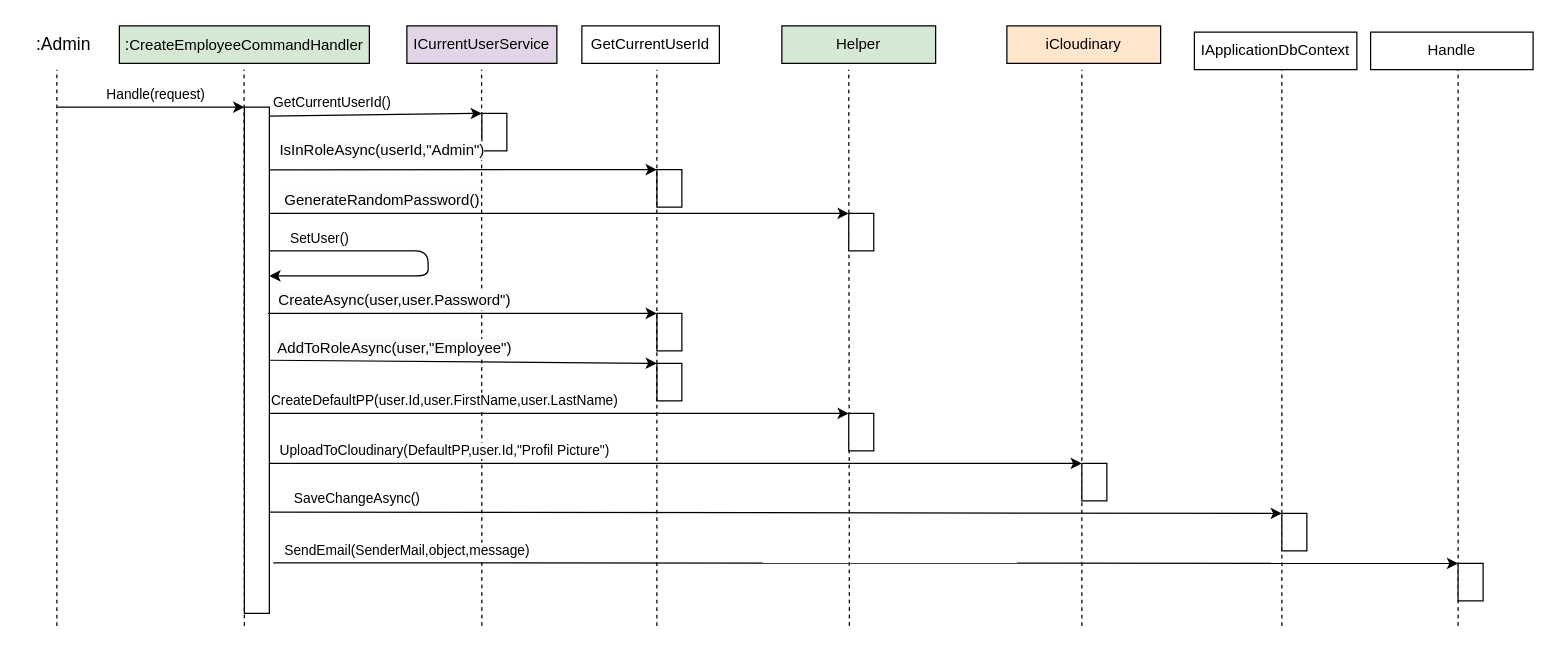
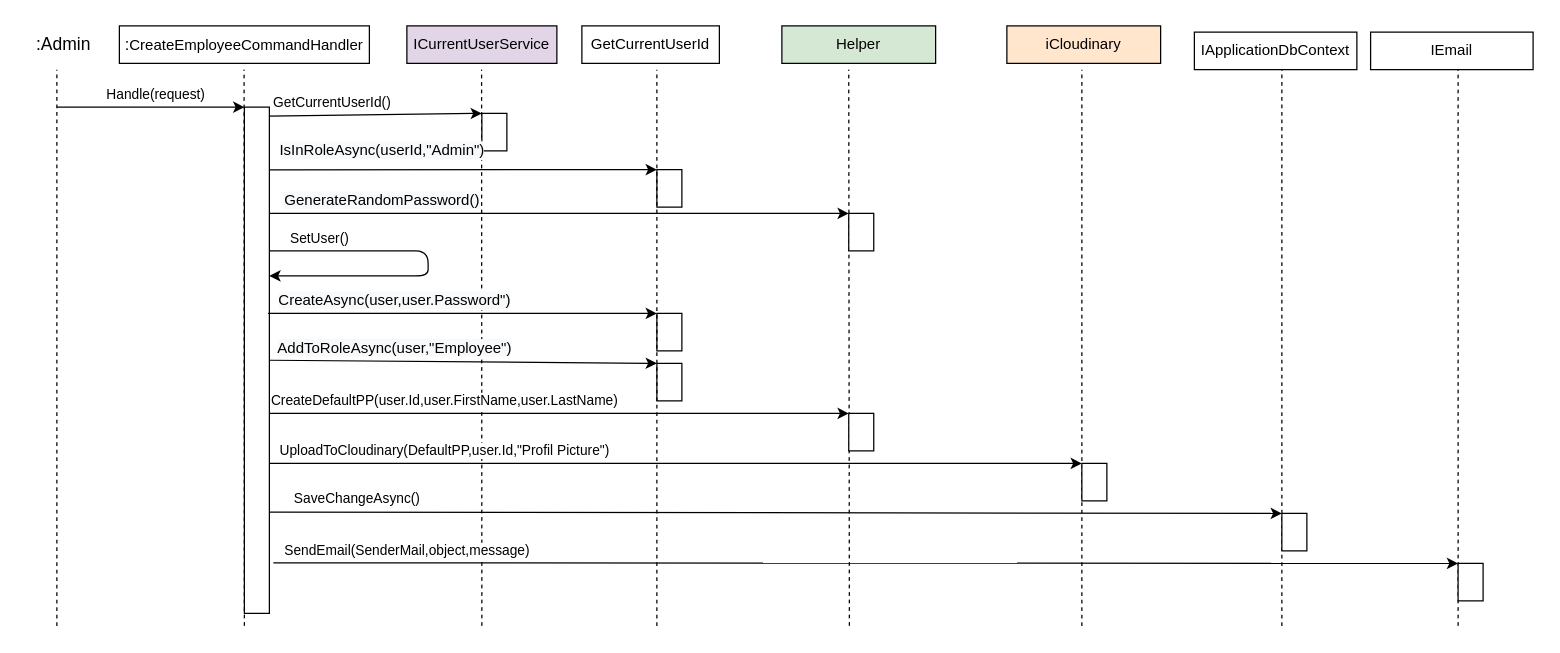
node ":CreateEmployeeCommandHandler": fillcolor #d5e8d4 -> #ffffff
node "Handle": label "Handle" -> "IEmail"
